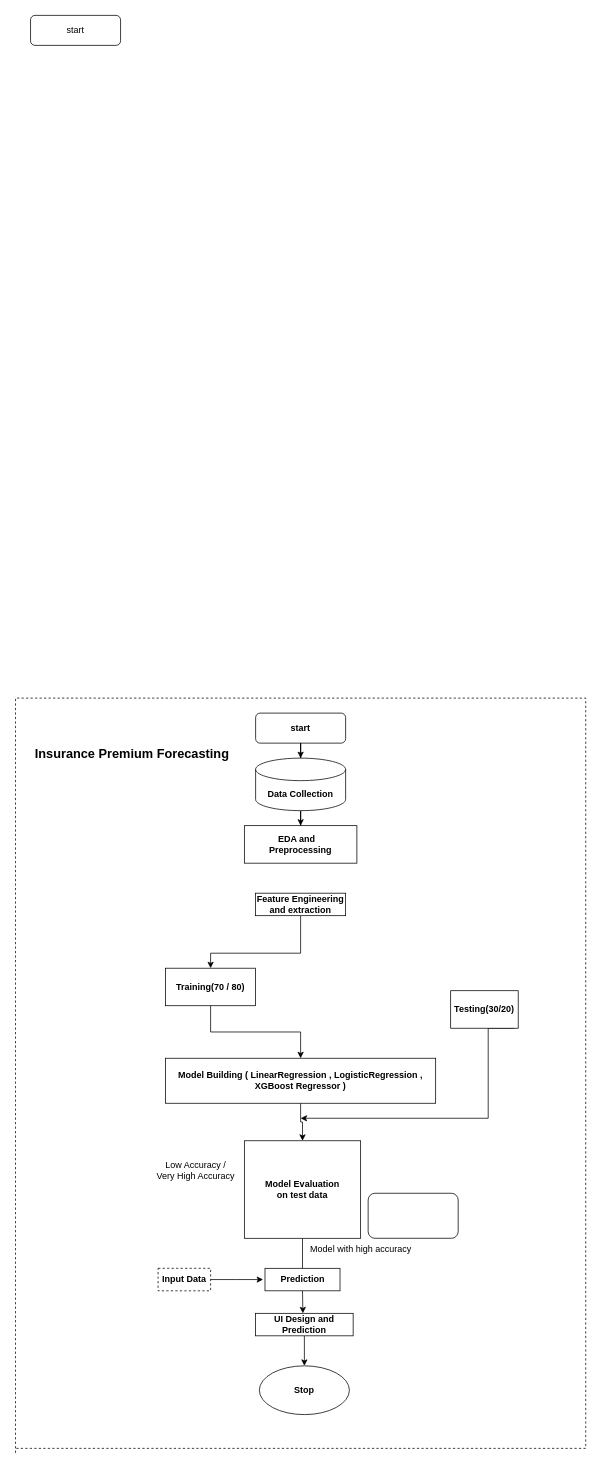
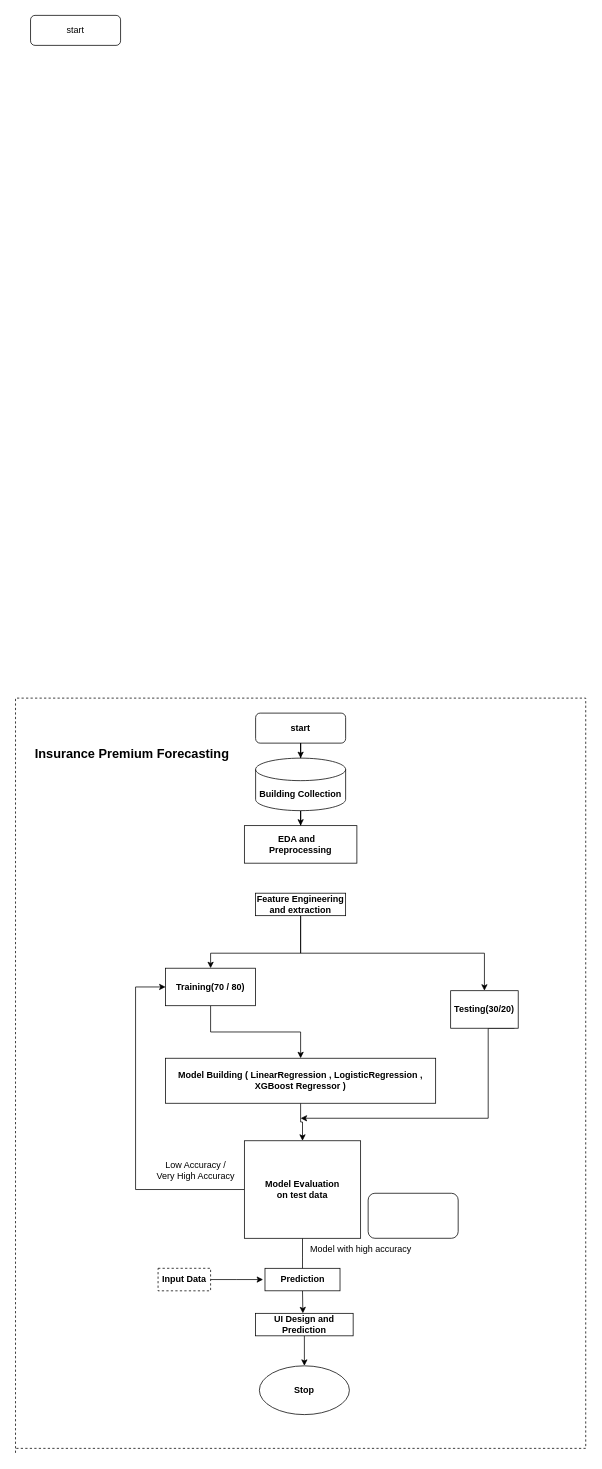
node "Data Collection": label "Data Collection" -> "Building Collection"
edge "Feature Engineering and extraction" -> "Testing(30/20)": added
edge "Model Evaluation on test data" -> "Training(70 / 80)": added
